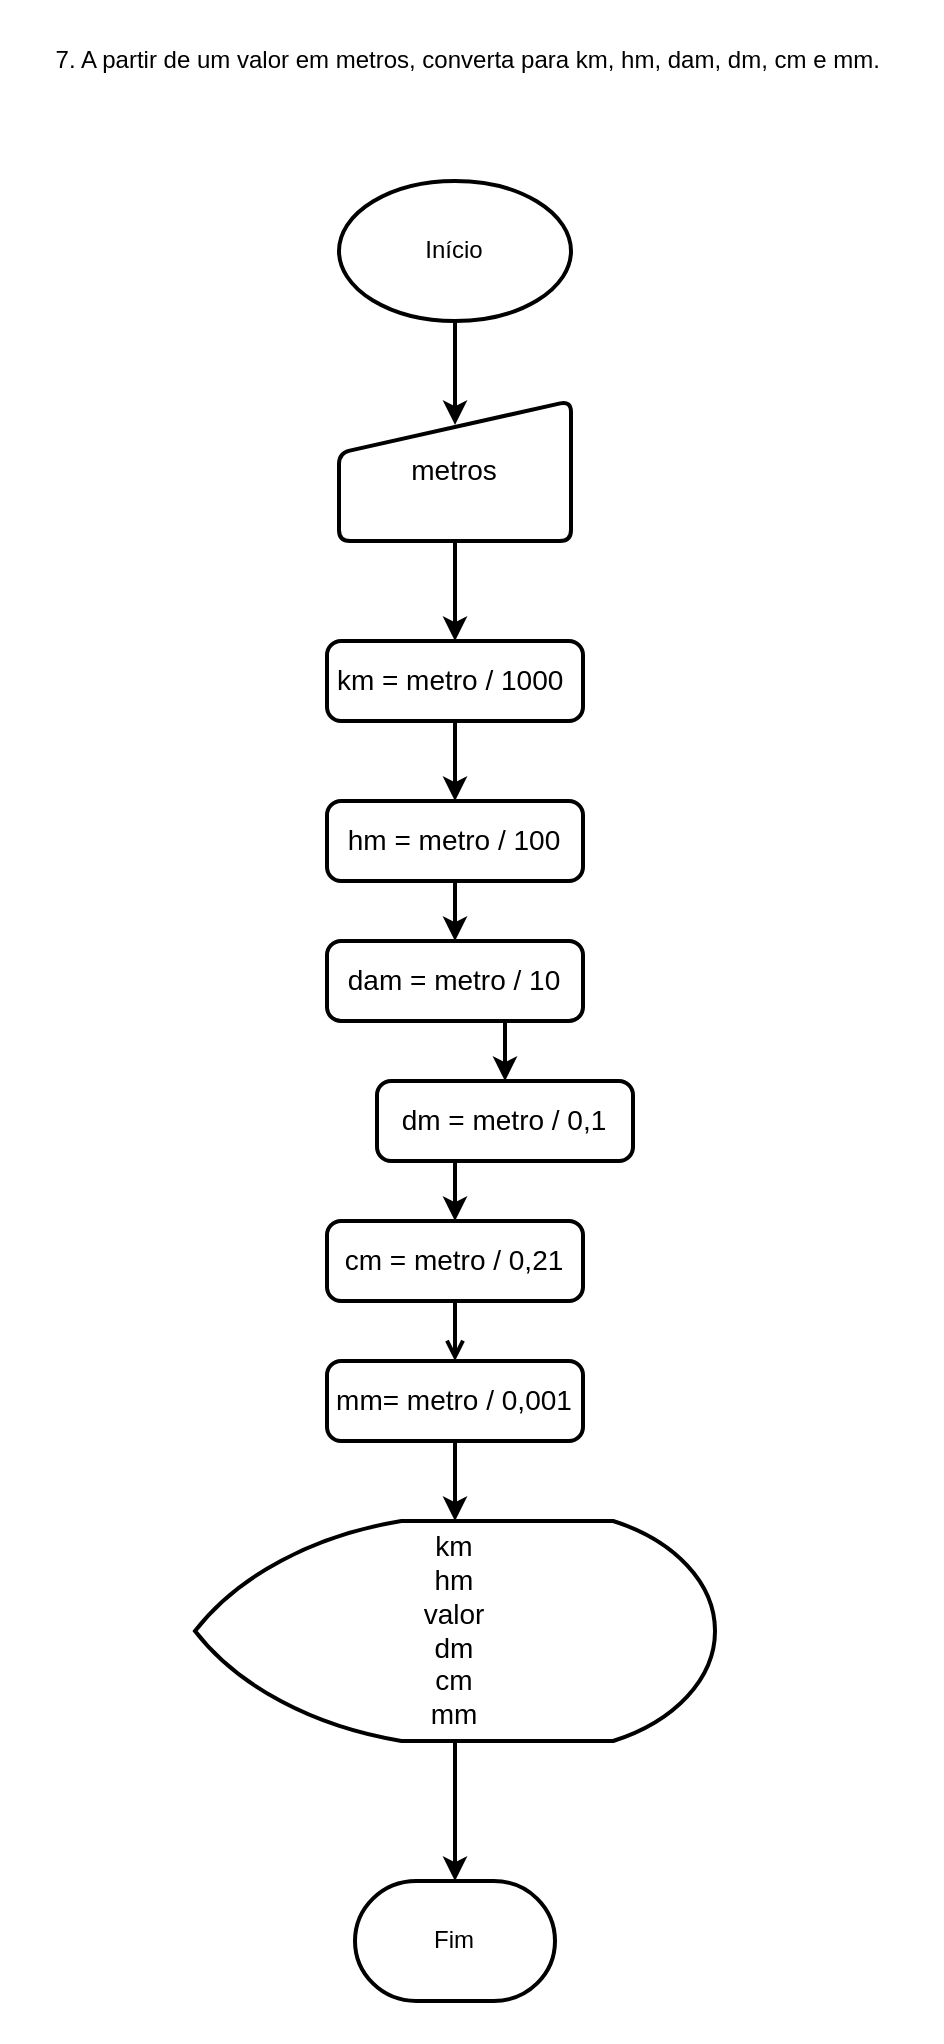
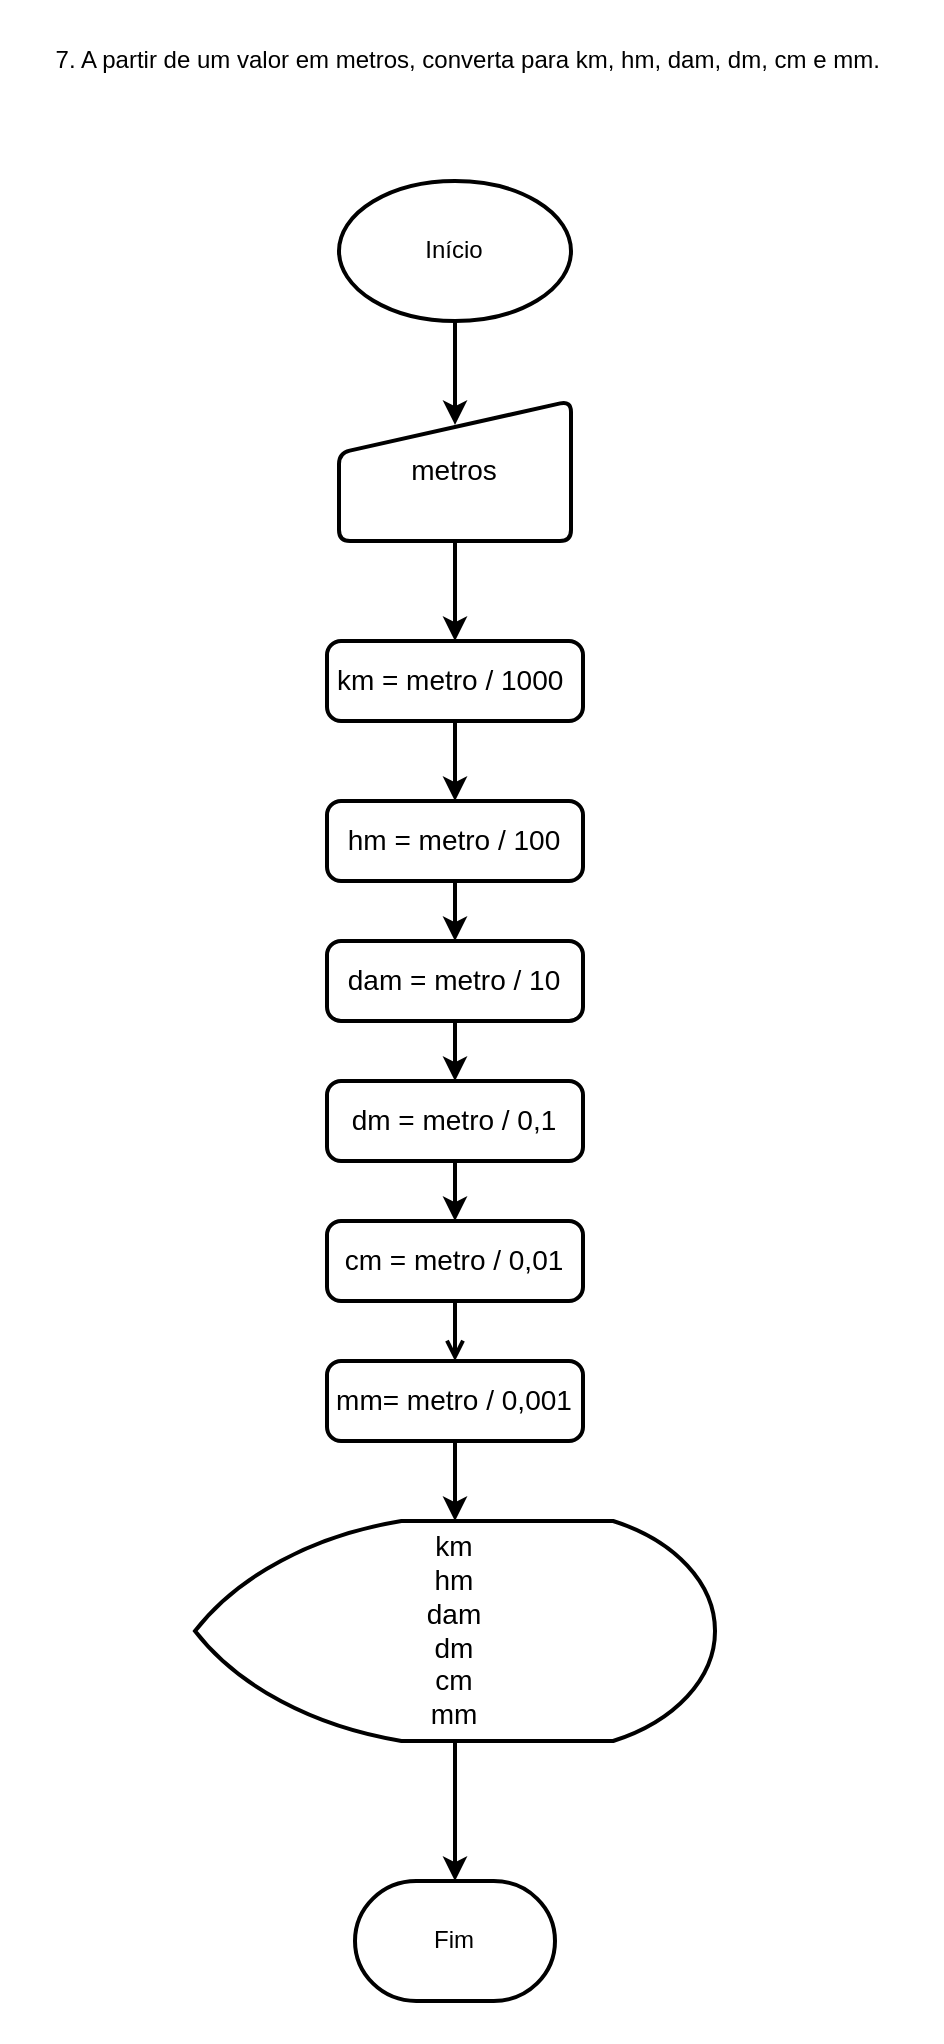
node "dm = metro / 0,1": moved (505, 1121) -> (455, 1121)
node "cm = metro / 0,21": label "cm = metro / 0,21" -> "cm = metro / 0,01"
node "km hm valor dm cm mm": label "km hm valor dm cm mm" -> "km hm dam dm cm mm"
